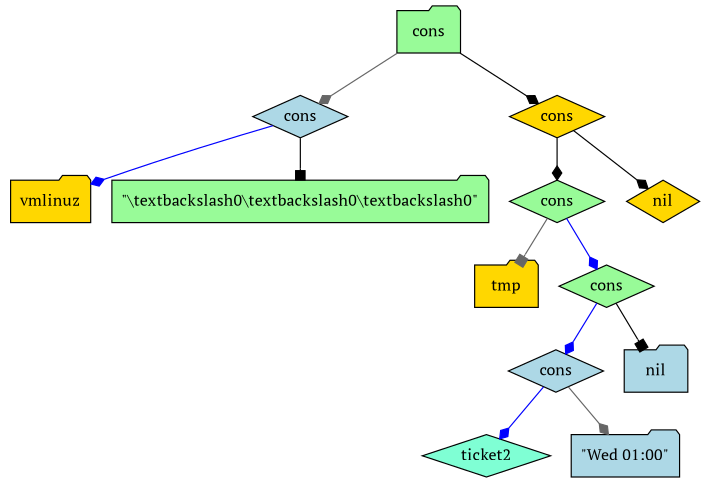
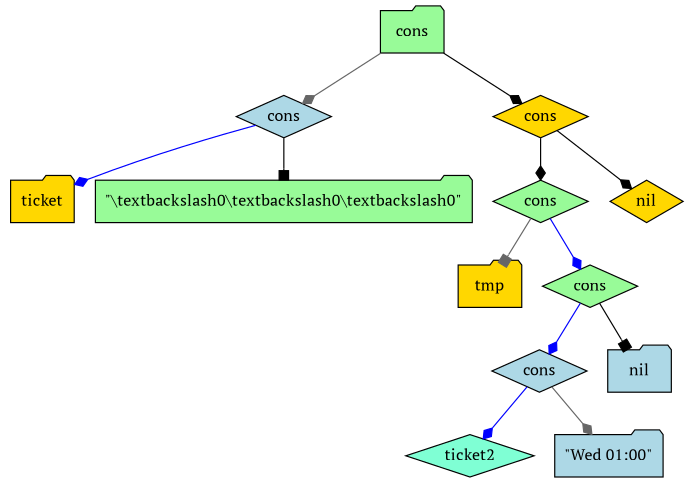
node "vmlinuz": label "vmlinuz" -> "ticket"
